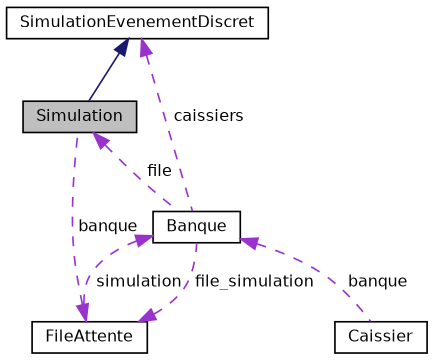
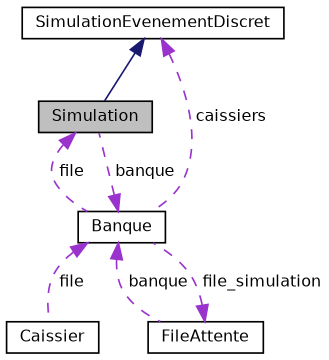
edge "Simulation" -> "FileAttente": now "Simulation" -> "Banque"
edge "FileAttente" -> "Banque": label " simulation" -> " banque"
edge "Caissier" -> "Banque": label " banque" -> " file"
